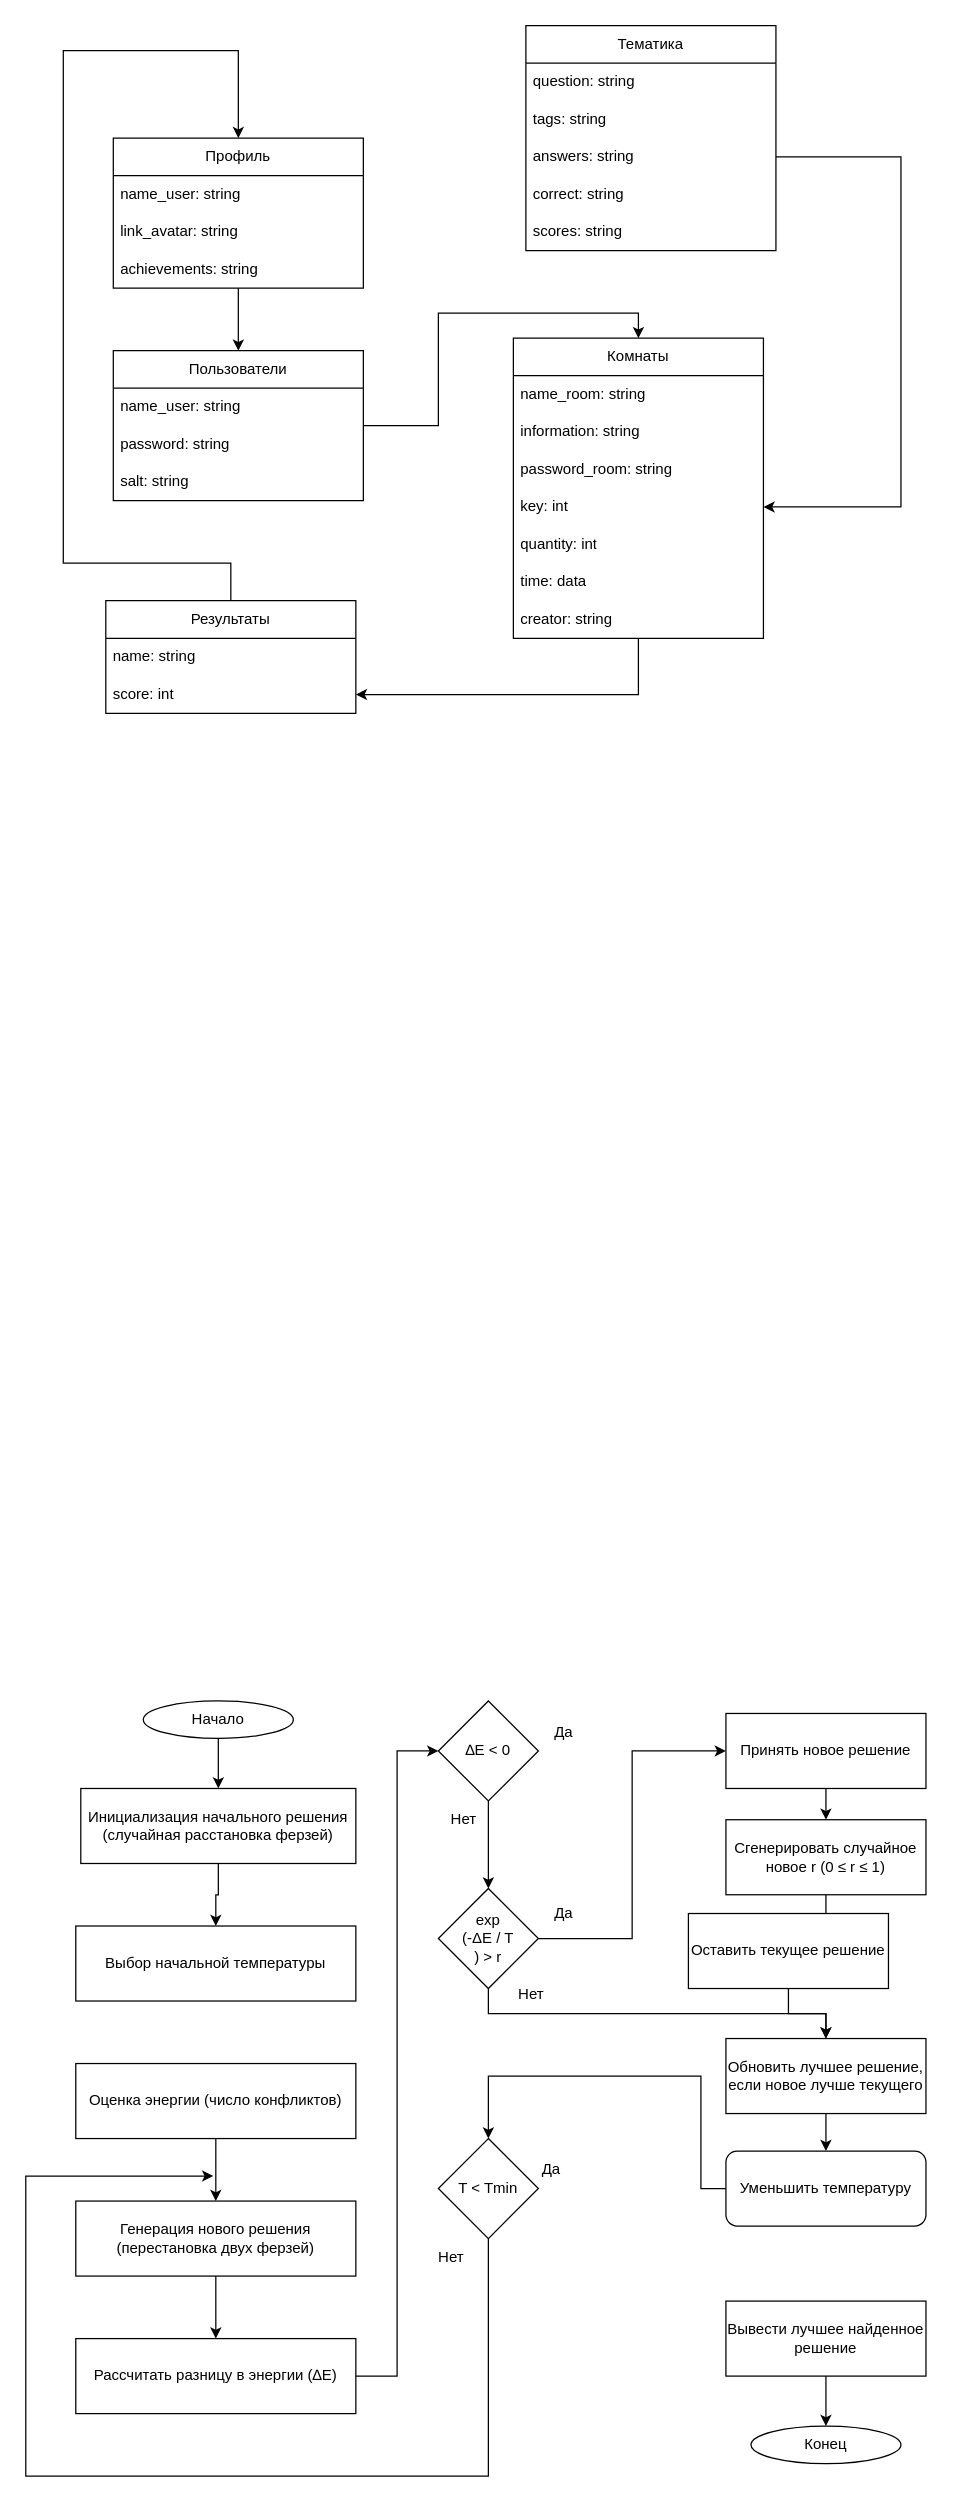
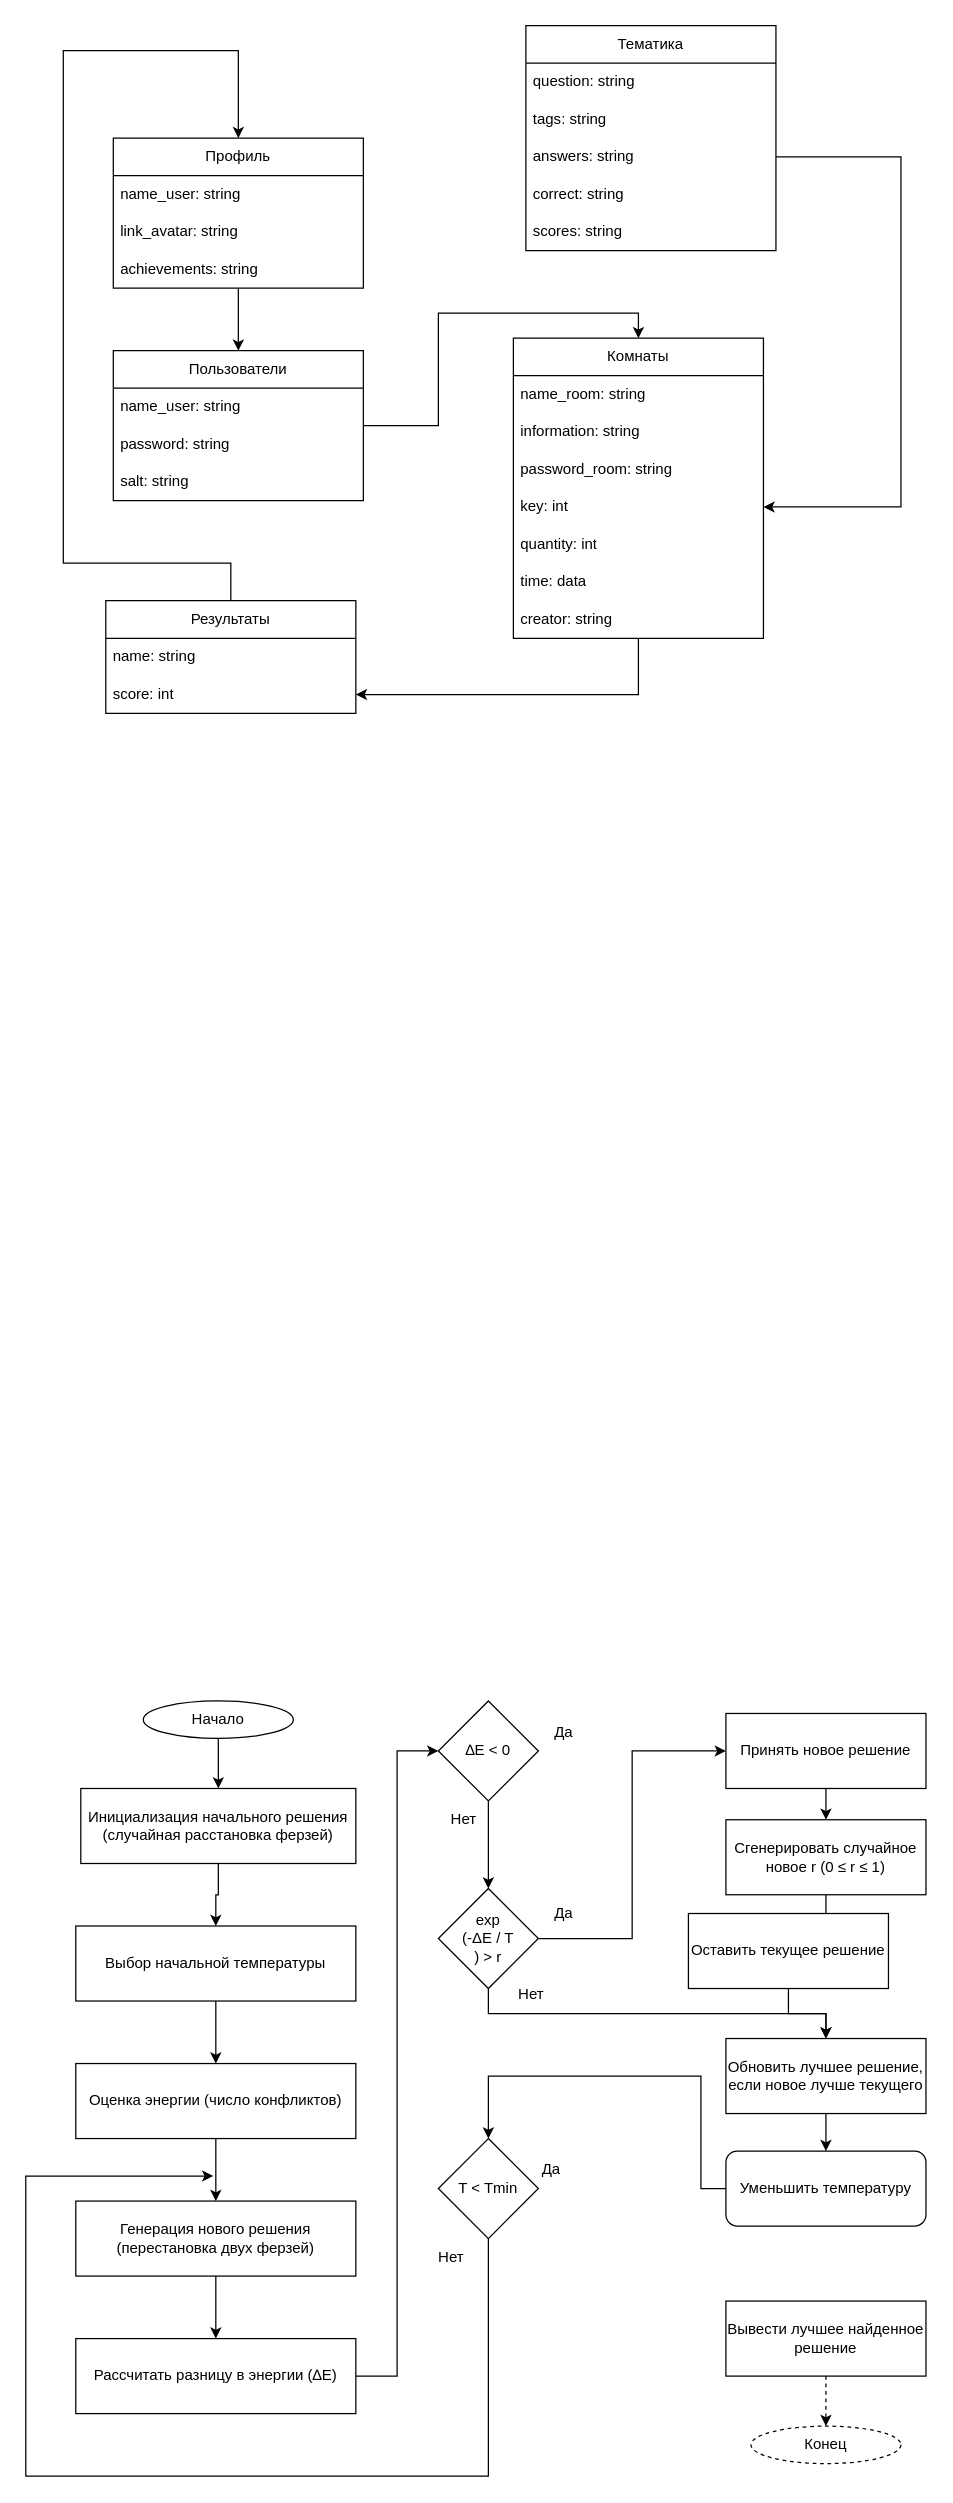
edge "Выбор начальной температуры" -> "Оценка энергии (число конфликтов)": added
edge "Вывести лучшее найденное решение" -> "Конец": style solid -> dashed
node "Конец": style solid -> dashed
